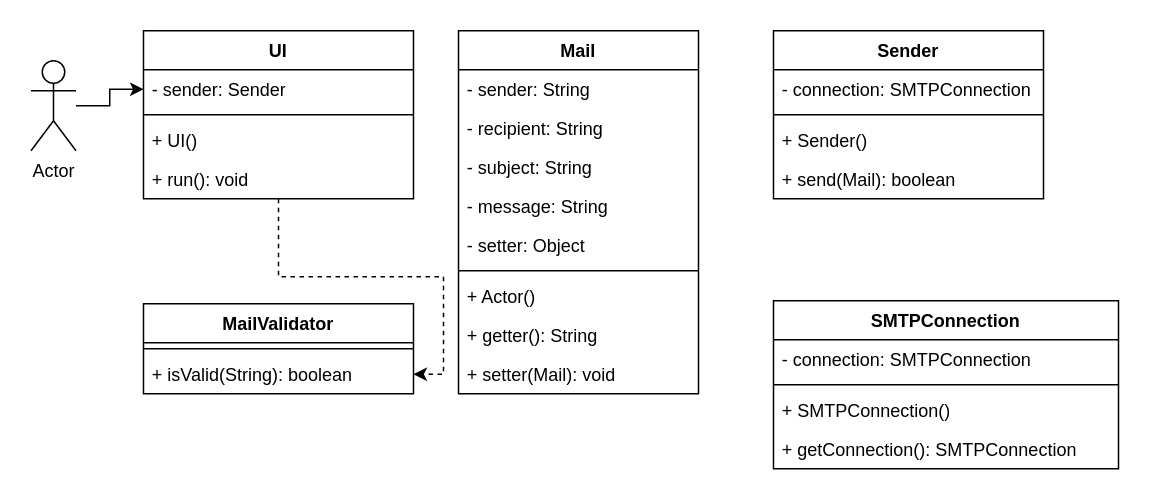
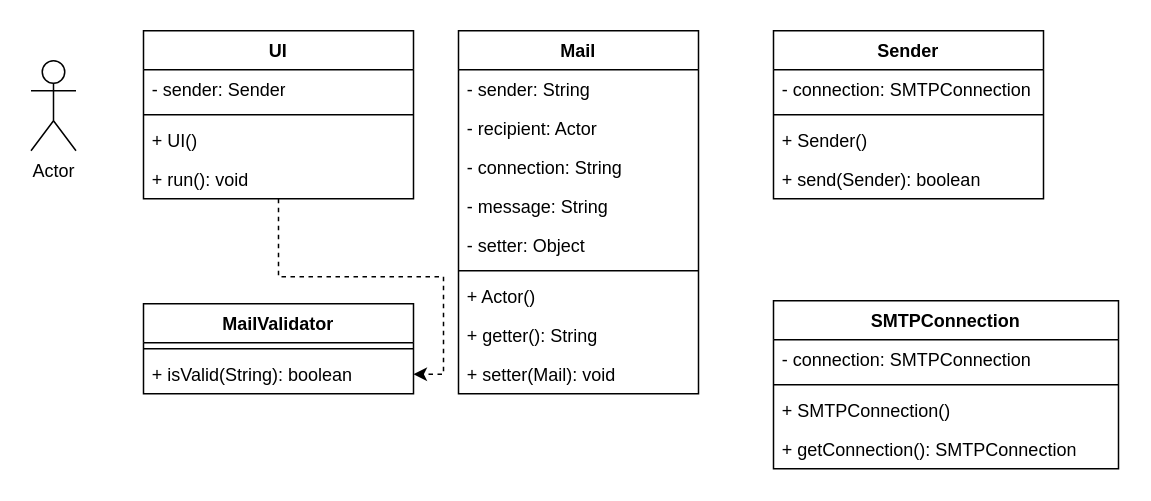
edge "Actor" -> "- sender: Sender": removed
node "- recipient: String": label "- recipient: String" -> "- recipient: Actor"
node "- subject: String": label "- subject: String" -> "- connection: String"
node "+ send(Mail): boolean": label "+ send(Mail): boolean" -> "+ send(Sender): boolean"
